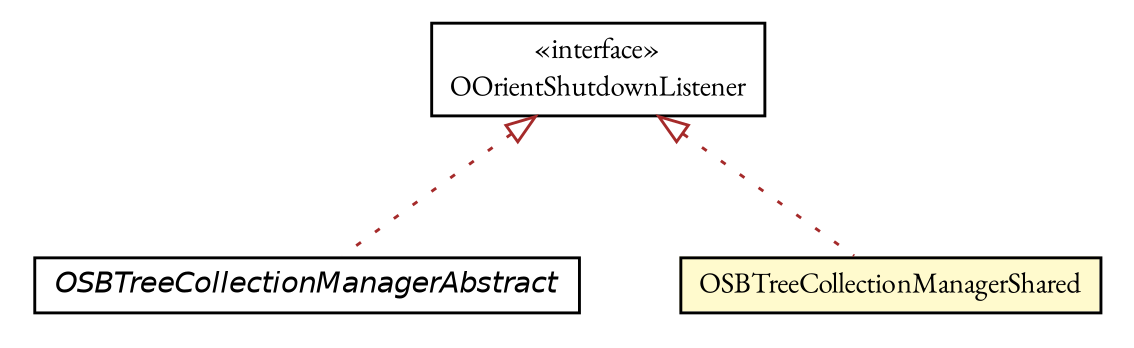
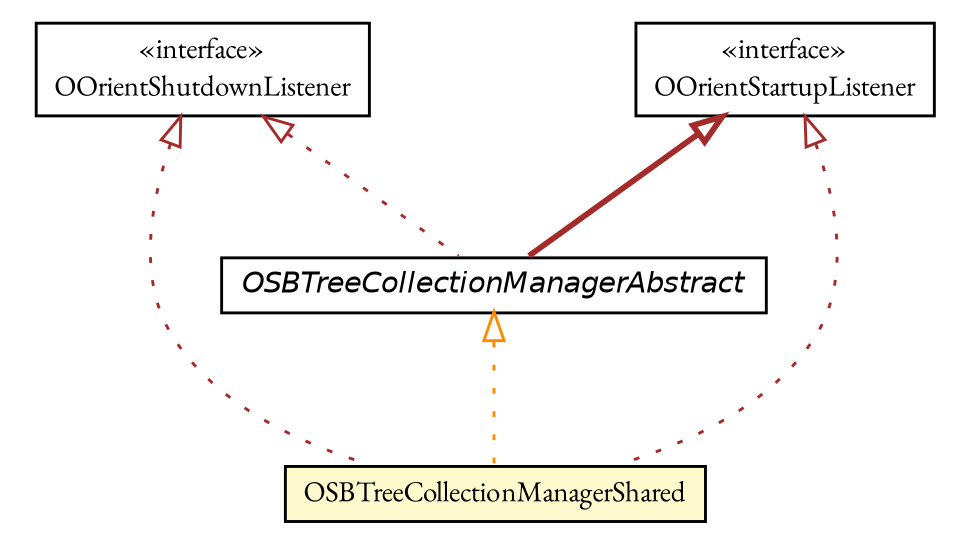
node "OOrientStartupListener": added
edge "OSBTreeCollectionManagerShared" -> "OSBTreeCollectionManagerAbstract": added
